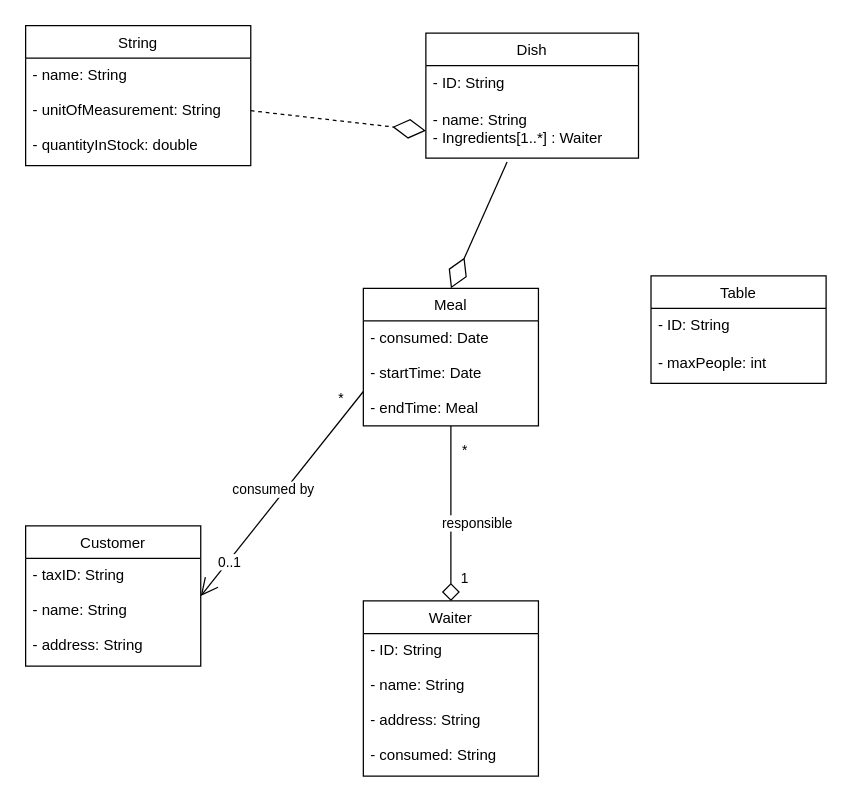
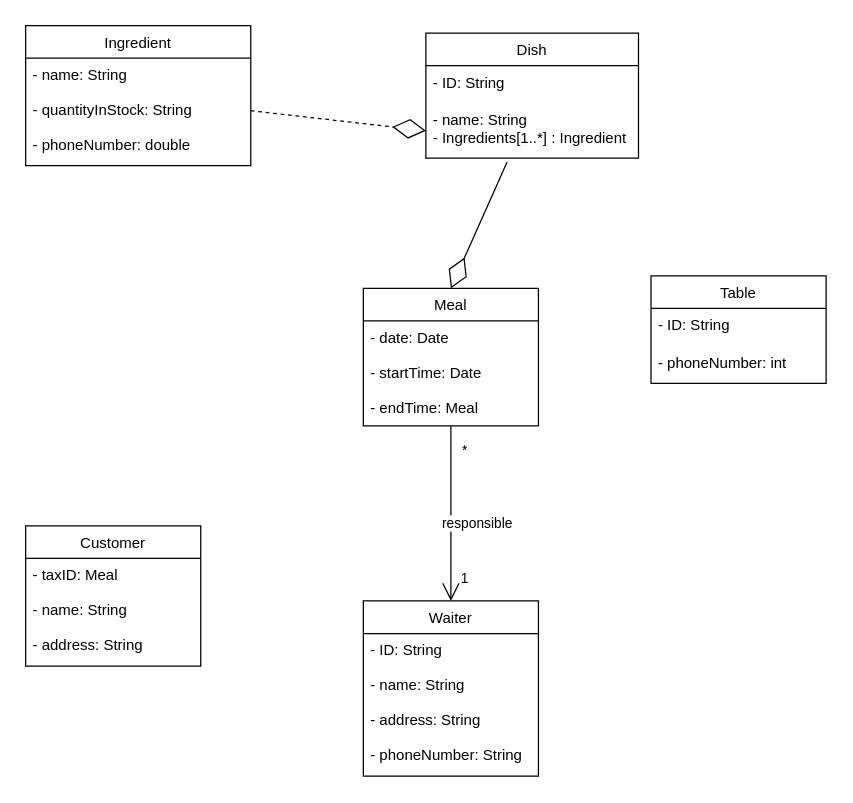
node "String": label "String" -> "Ingredient"
node "- unitOfMeasurement: String": label "- unitOfMeasurement: String" -> "- quantityInStock: String"
node "- name: String - Ingredients[1..*] : Waiter": label "- name: String - Ingredients[1..*] : Waiter" -> "- name: String - Ingredients[1..*] : Ingredient"
node "- quantityInStock: double": label "- quantityInStock: double" -> "- phoneNumber: double"
node "- consumed: Date": label "- consumed: Date" -> "- date: Date"
node "- maxPeople: int": label "- maxPeople: int" -> "- phoneNumber: int"
edge "Meal" -> "Customer": removed, labels "*", "consumed by", "0..1"
node "- taxID: String": label "- taxID: String" -> "- taxID: Meal"
edge "Meal" -> "Waiter": arrowhead diamond -> open
node "- consumed: String": label "- consumed: String" -> "- phoneNumber: String"
